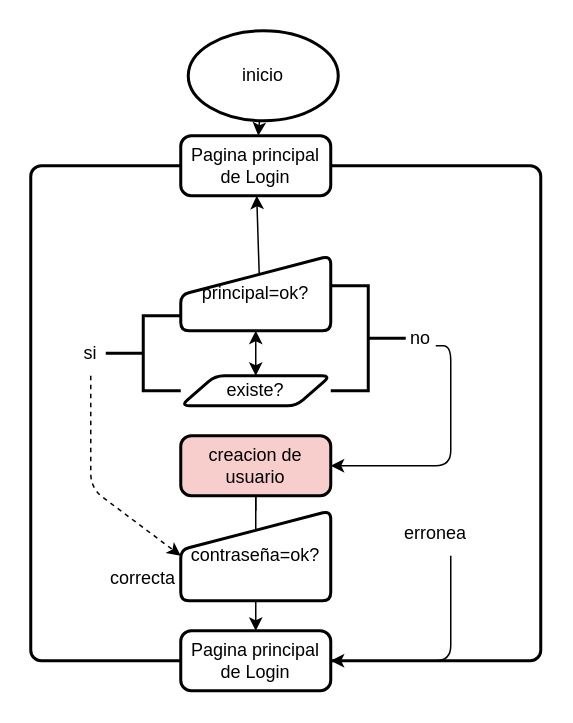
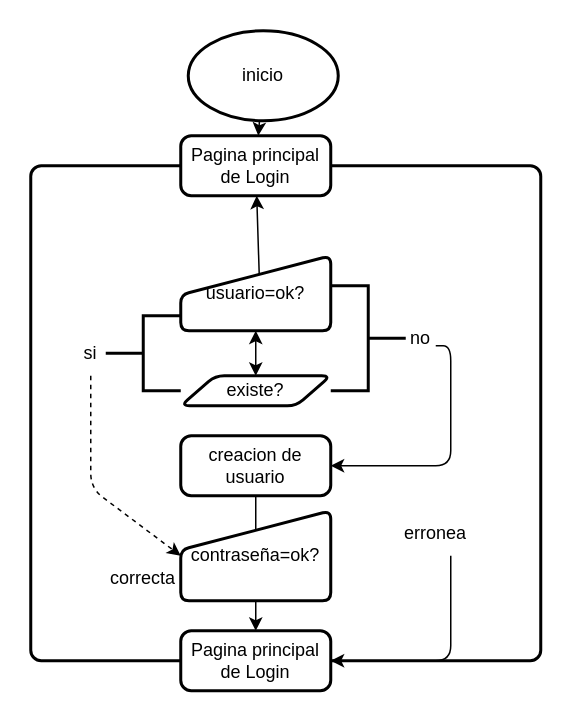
node "principal=ok?": label "principal=ok?" -> "usuario=ok?"
edge "creacion de usuario" -- "contraseña=ok?": removed
node "creacion de usuario": fillcolor #f8cecc -> #ffffff
